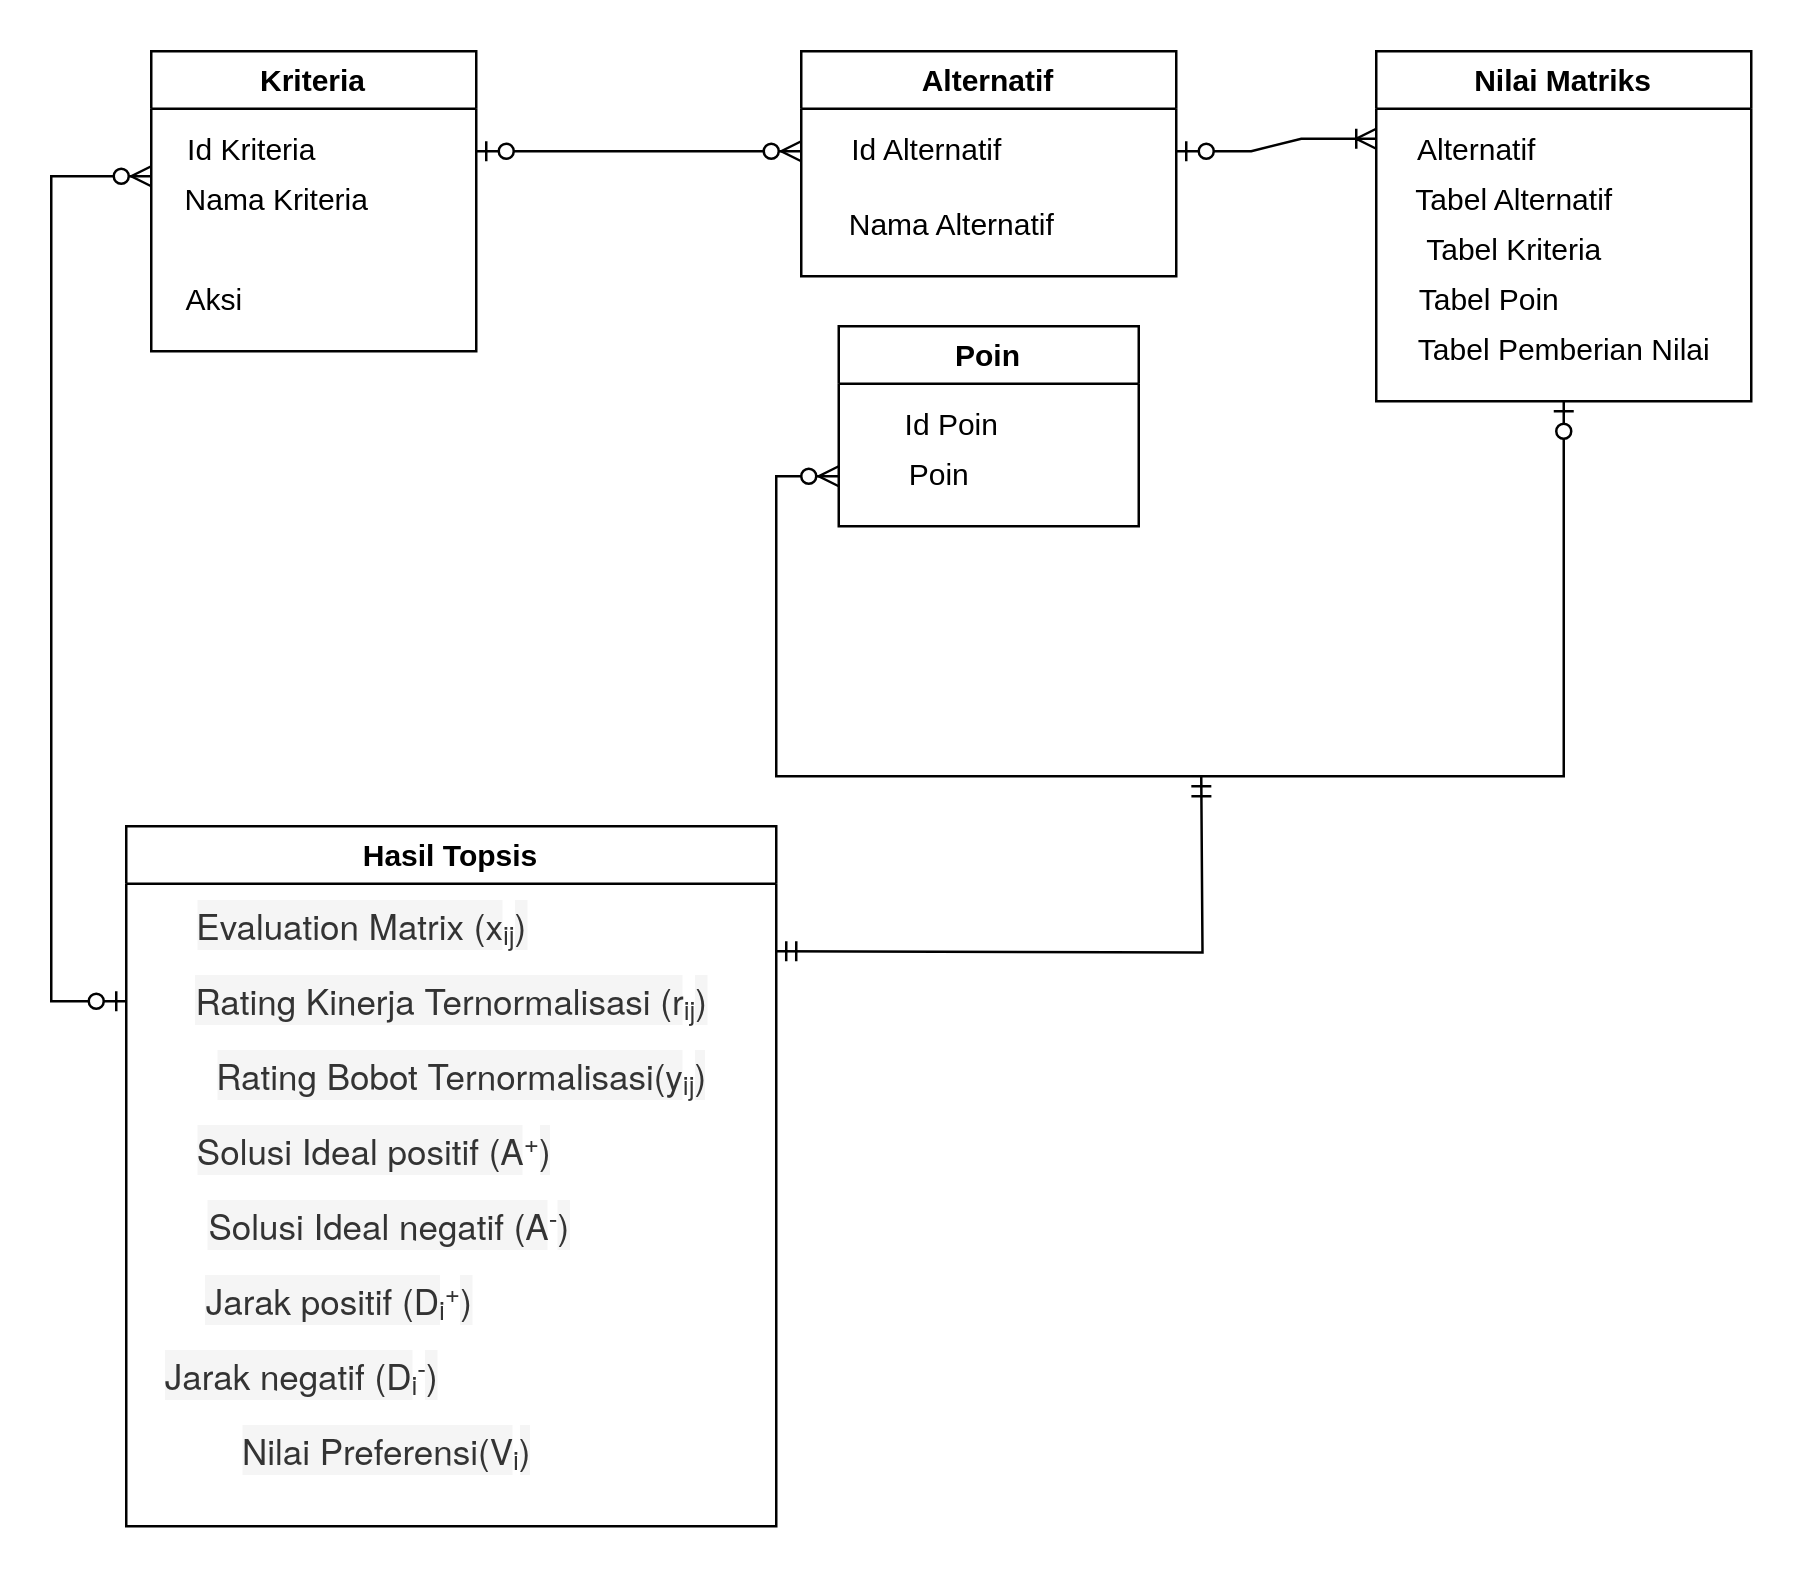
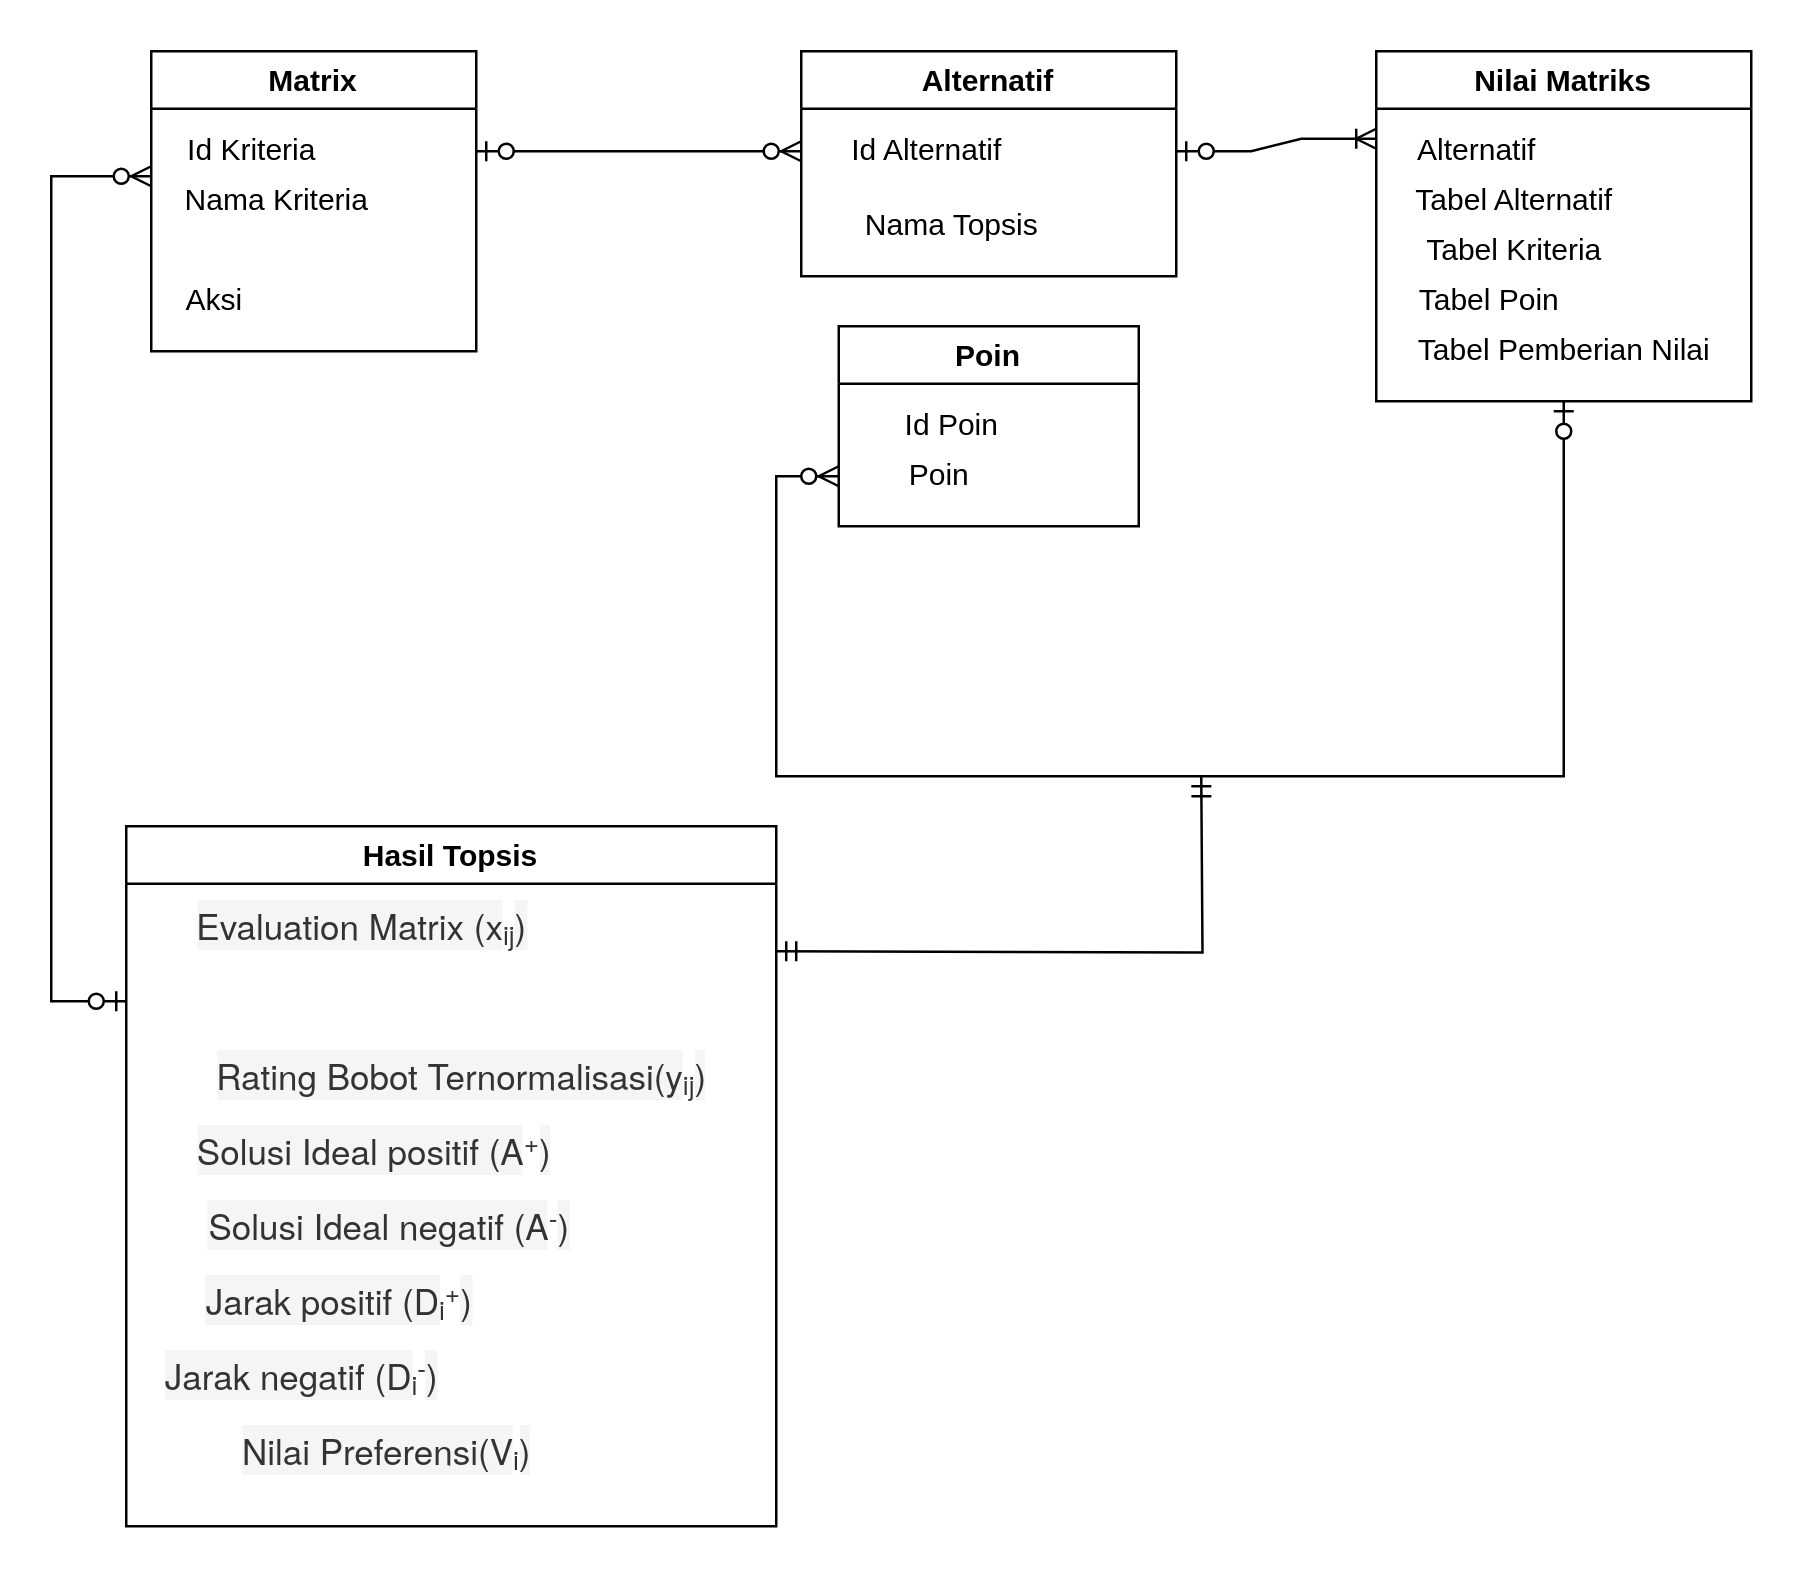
node "Kriteria": label "Kriteria" -> "Matrix"
node "Nama Alternatif": label "Nama Alternatif" -> "Nama Topsis"
node "Rating Kinerja Ternormalisasi (rij)": removed
